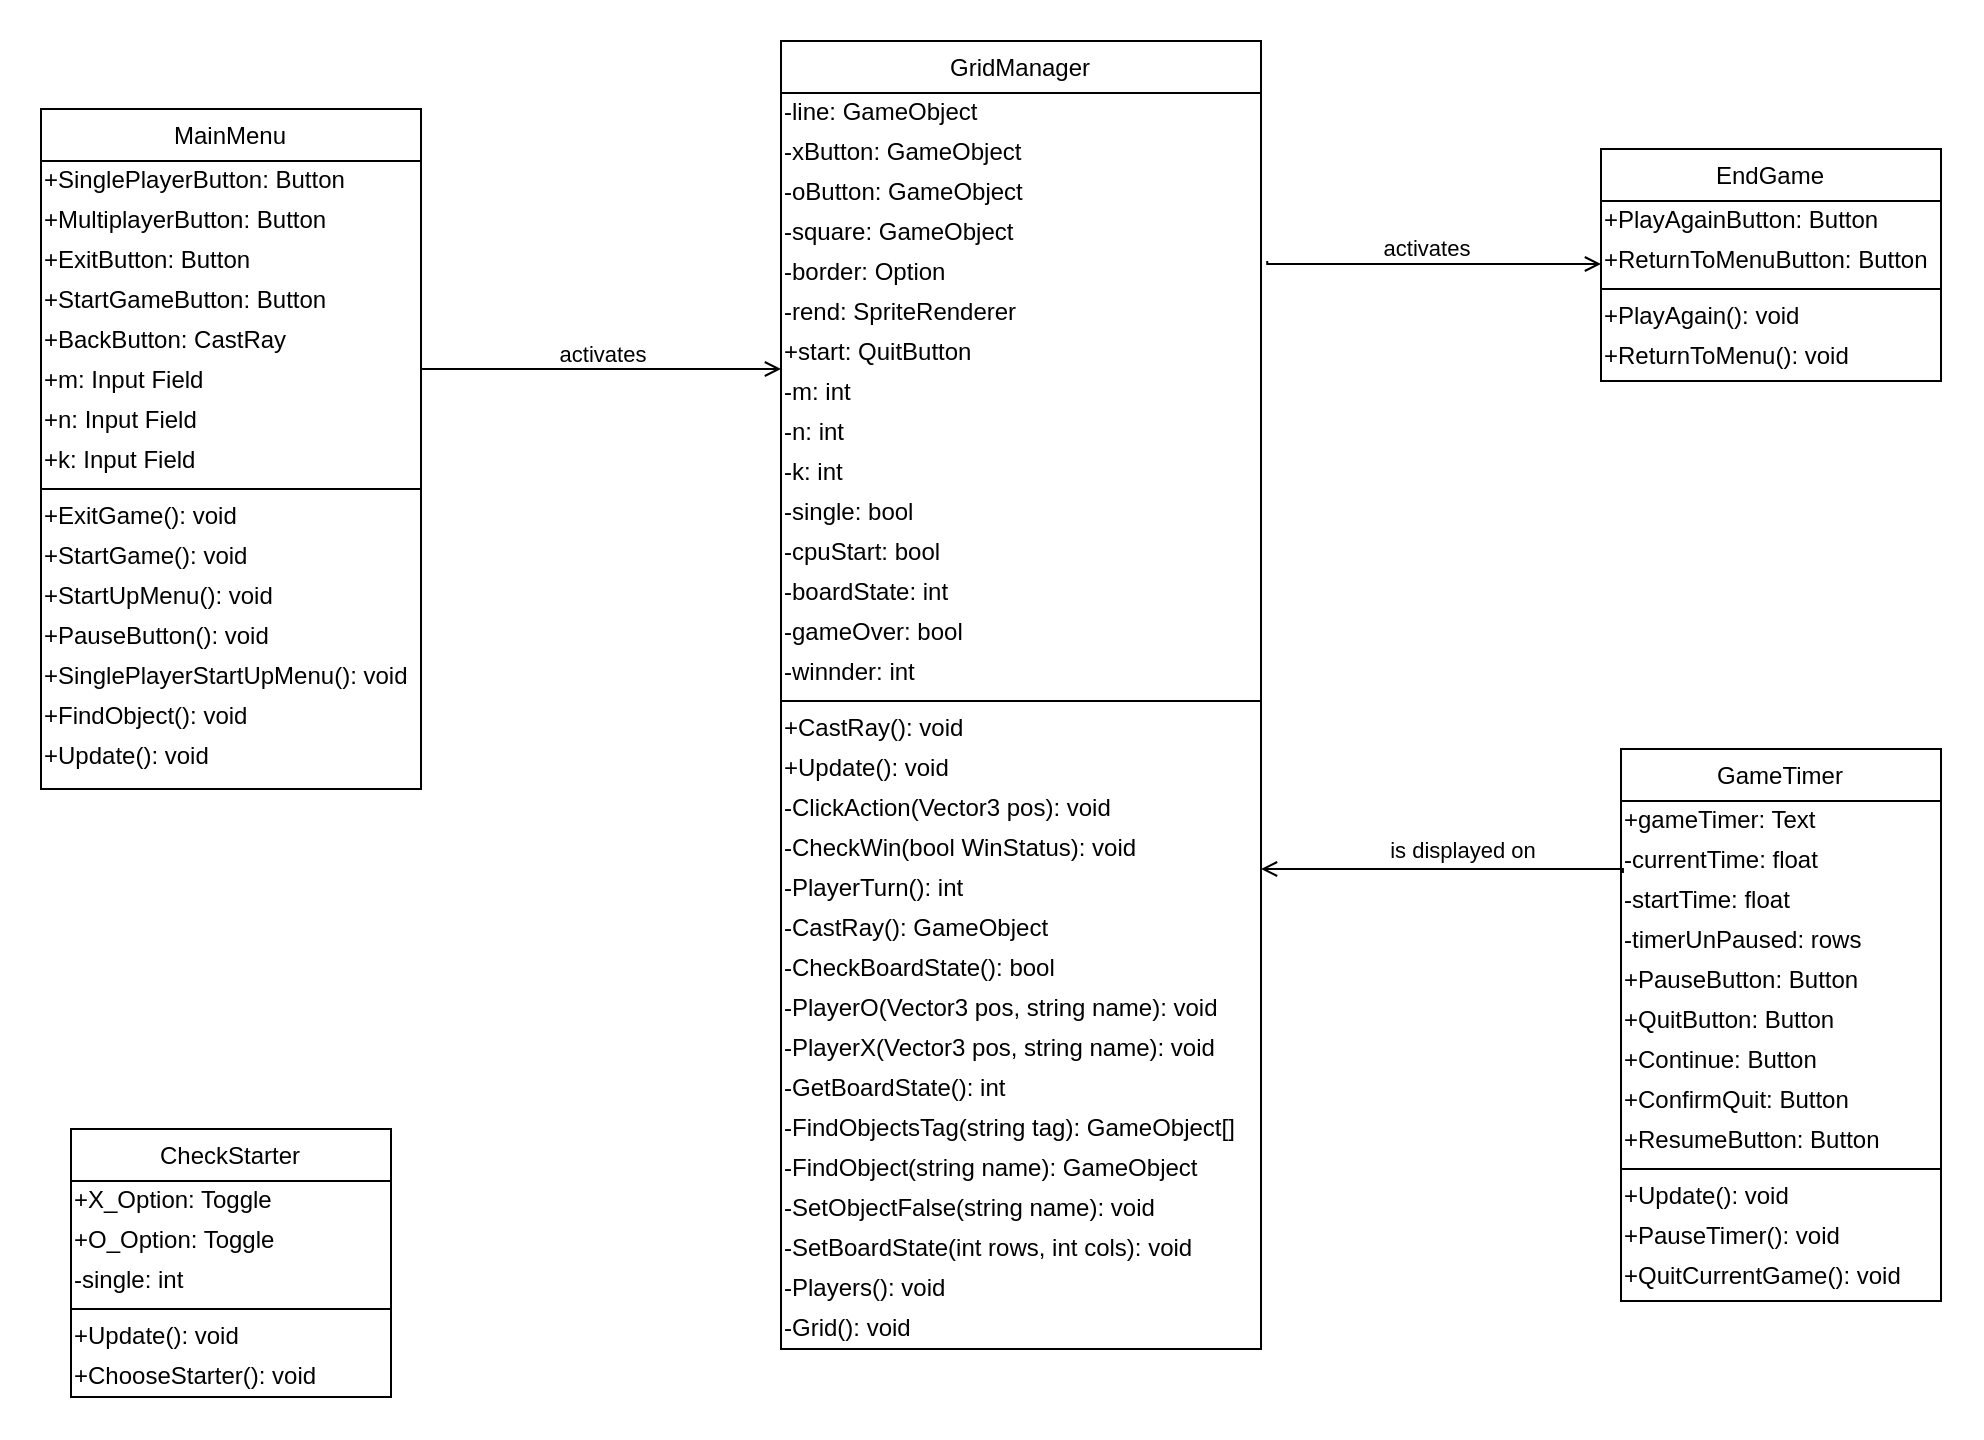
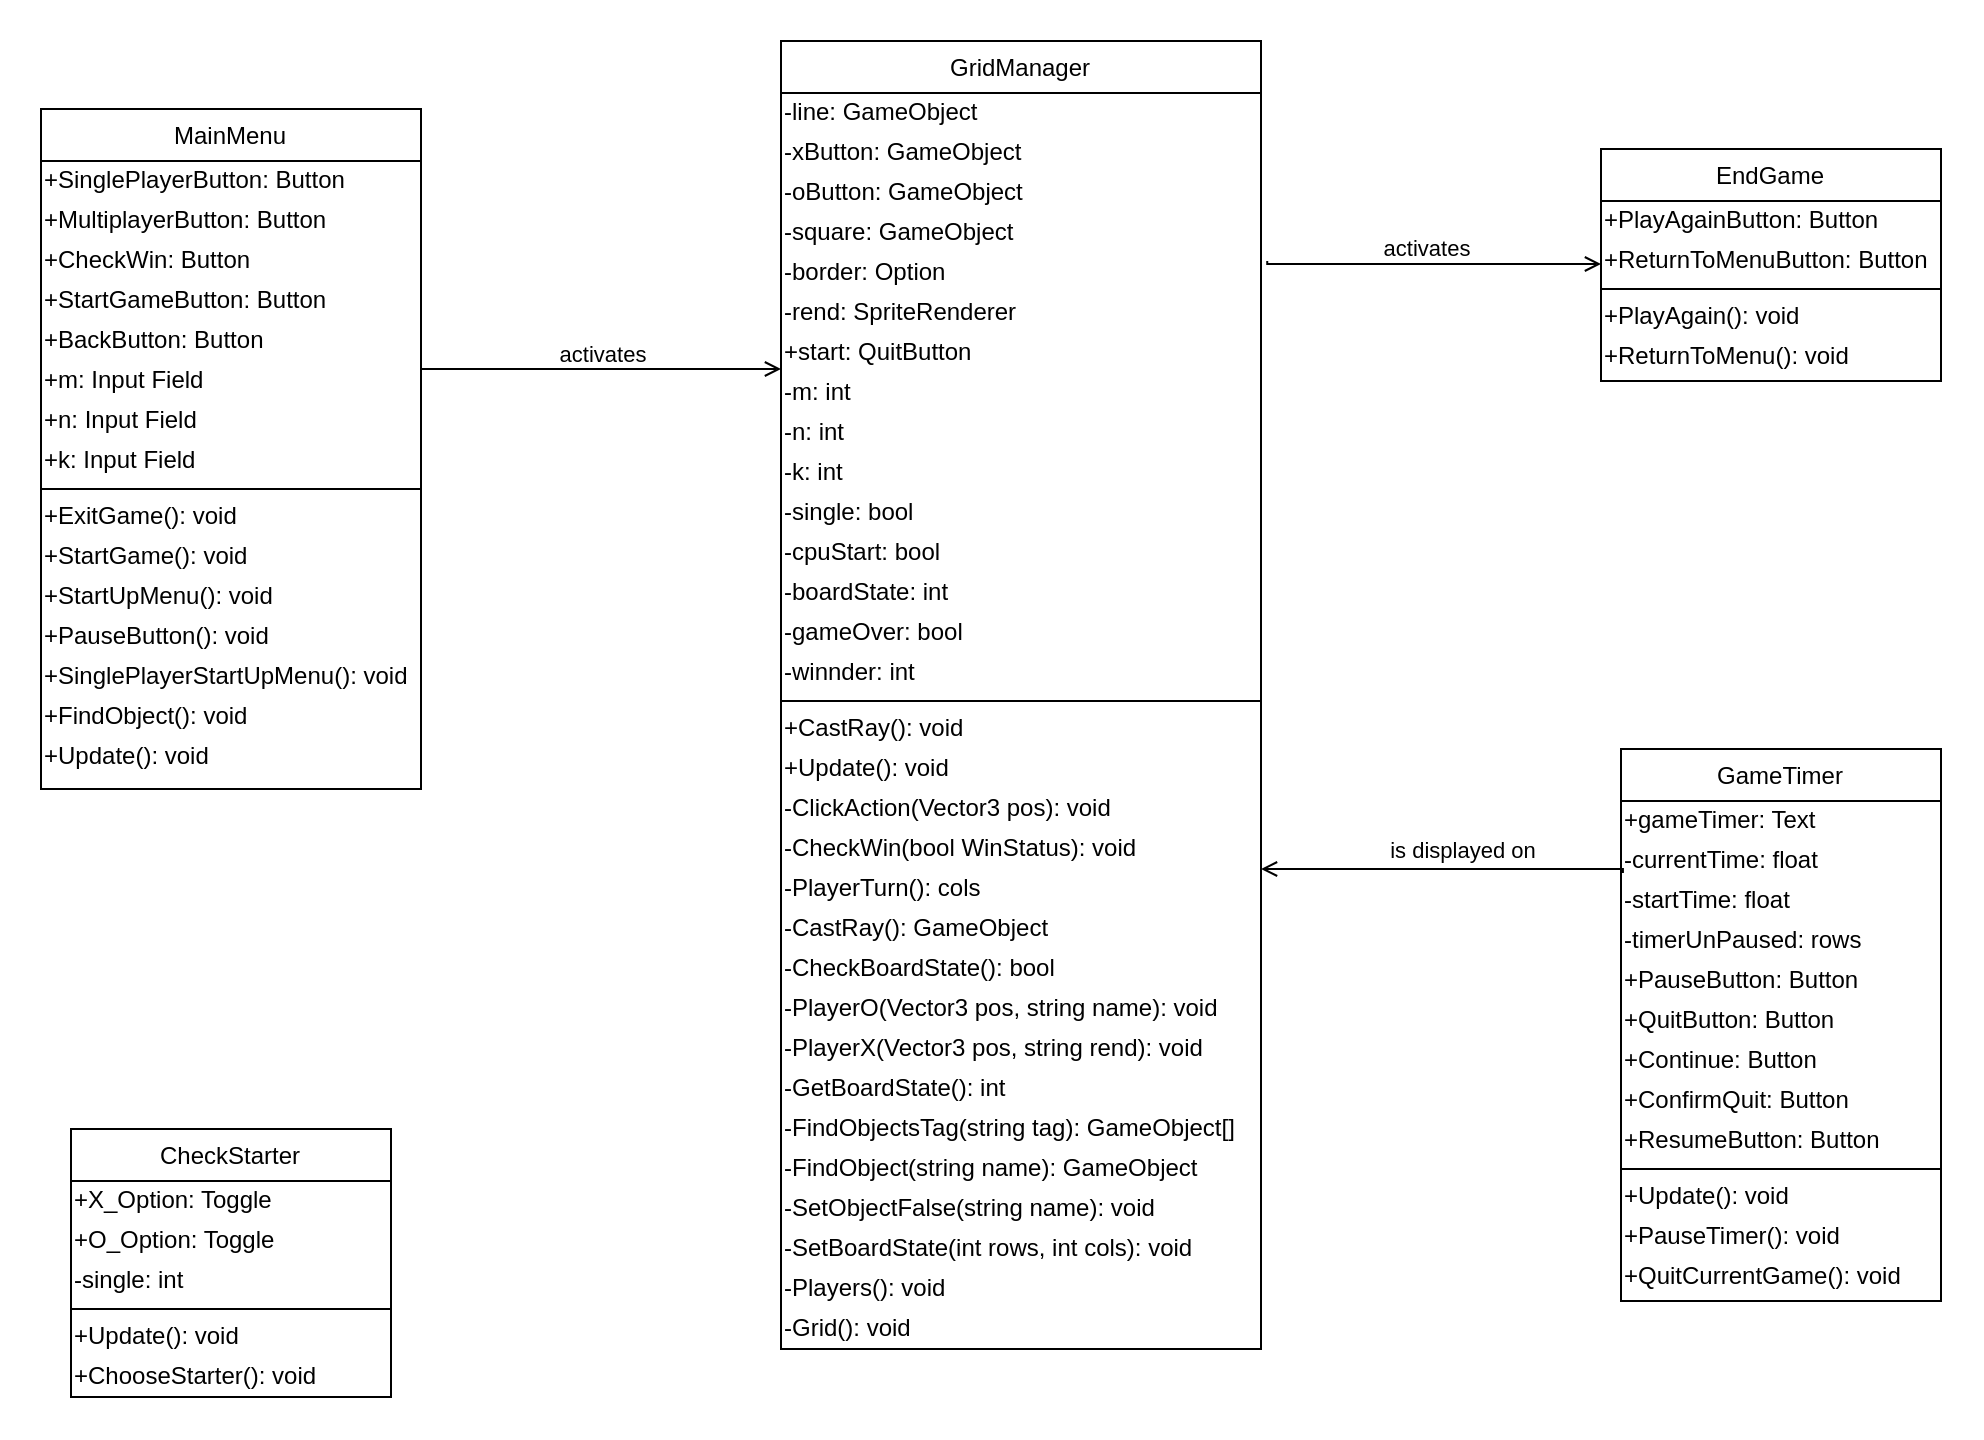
node "+ExitButton: Button": label "+ExitButton: Button" -> "+CheckWin: Button"
node "+BackButton: CastRay": label "+BackButton: CastRay" -> "+BackButton: Button"
node "-PlayerTurn(): int": label "-PlayerTurn(): int" -> "-PlayerTurn(): cols"
node "-PlayerX(Vector3 pos, string name): void": label "-PlayerX(Vector3 pos, string name): void" -> "-PlayerX(Vector3 pos, string rend): void"
